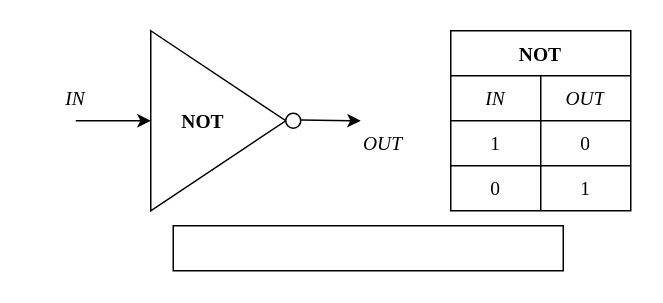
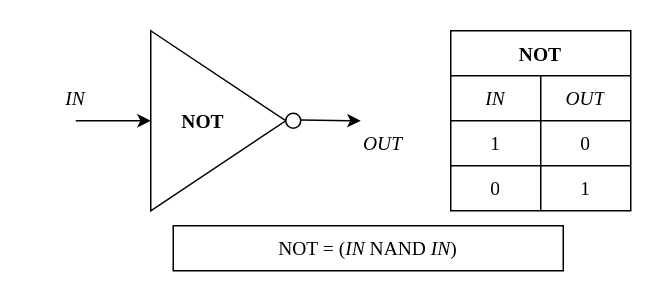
node "NOT = (IN NAND IN)": added
